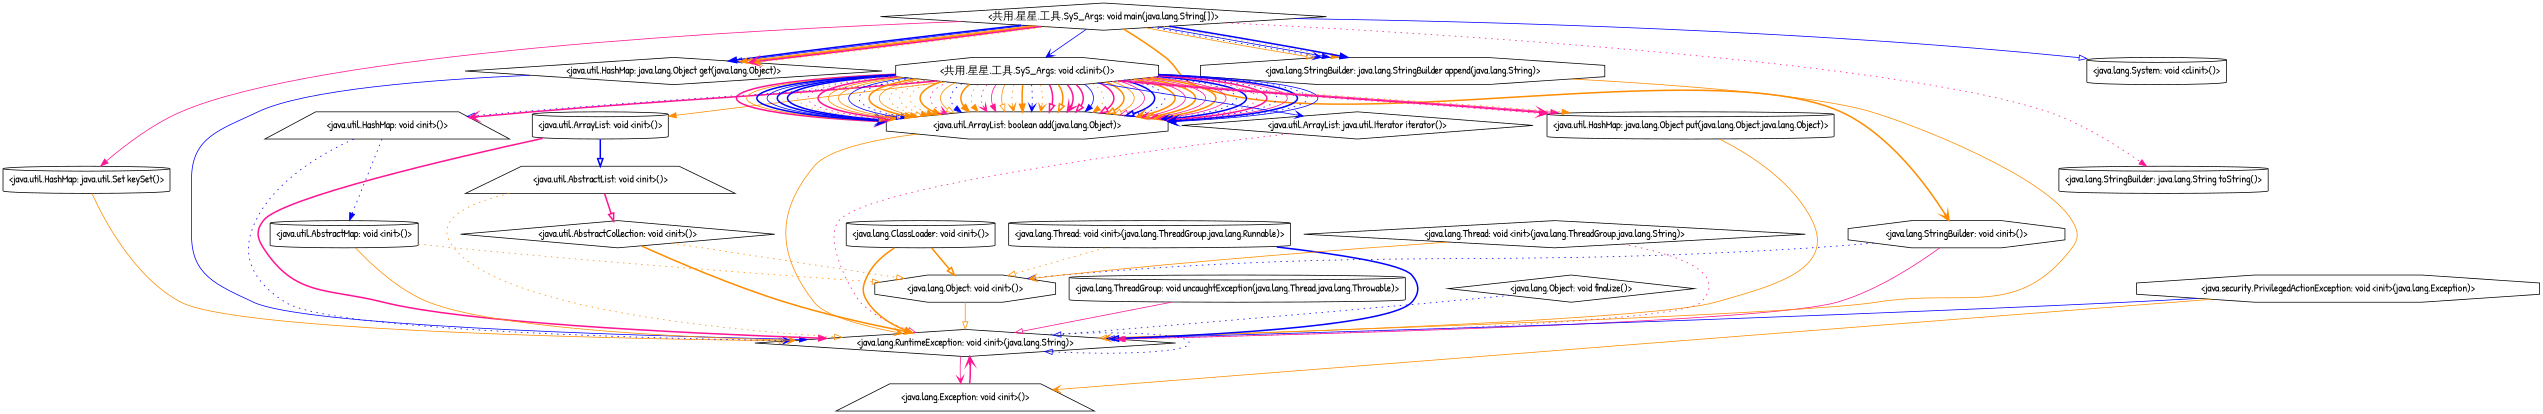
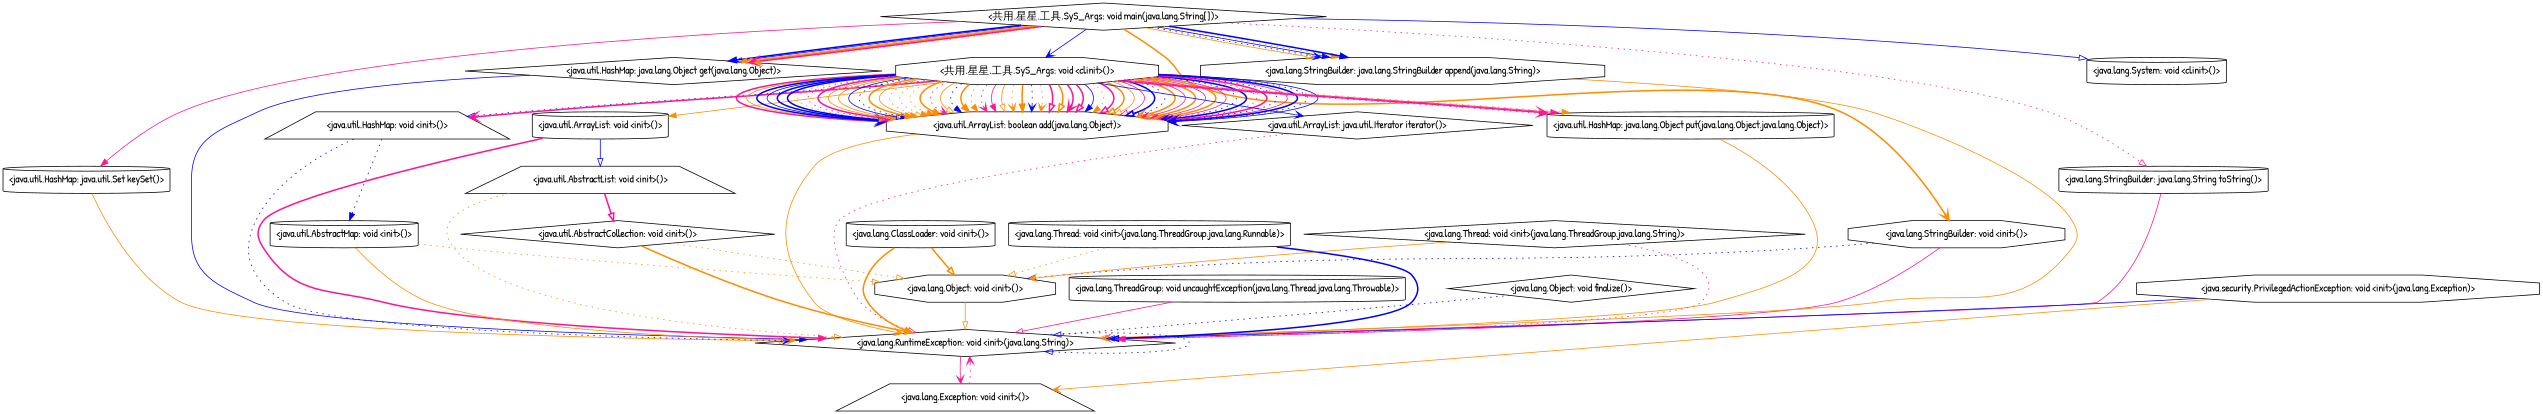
edge "<共用.星星.工具.SyS_Args: void main(java.lang.String[])>" -> "<java.lang.StringBuilder: java.lang.String toString()>": arrowhead normal -> onormal
edge "<java.util.ArrayList: void <init>()>" -> "<java.util.AbstractList: void <init>()>": style bold -> solid
edge "<java.lang.StringBuilder: java.lang.String toString()>" -> "<java.lang.RuntimeException: void <init>(java.lang.String)>": added
edge "<java.lang.Exception: void <init>()>" -> "<java.lang.RuntimeException: void <init>(java.lang.String)>": style bold -> dotted
